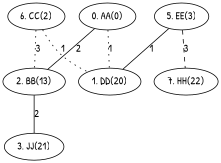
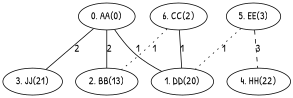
edge "6. CC(2)" -- "2. BB(13)": label "3" -> "1"
edge "0. AA(0)" -- "1. DD(20)": style dotted -> solid
edge "5. EE(3)" -- "1. DD(20)": style solid -> dotted
edge "6. CC(2)" -- "1. DD(20)": style dotted -> solid
node "7. HH(22)": label "7. HH(22)" -> "4. HH(22)"
edge "2. BB(13)" -- "3. JJ(21)": now "0. AA(0)" -- "3. JJ(21)"
